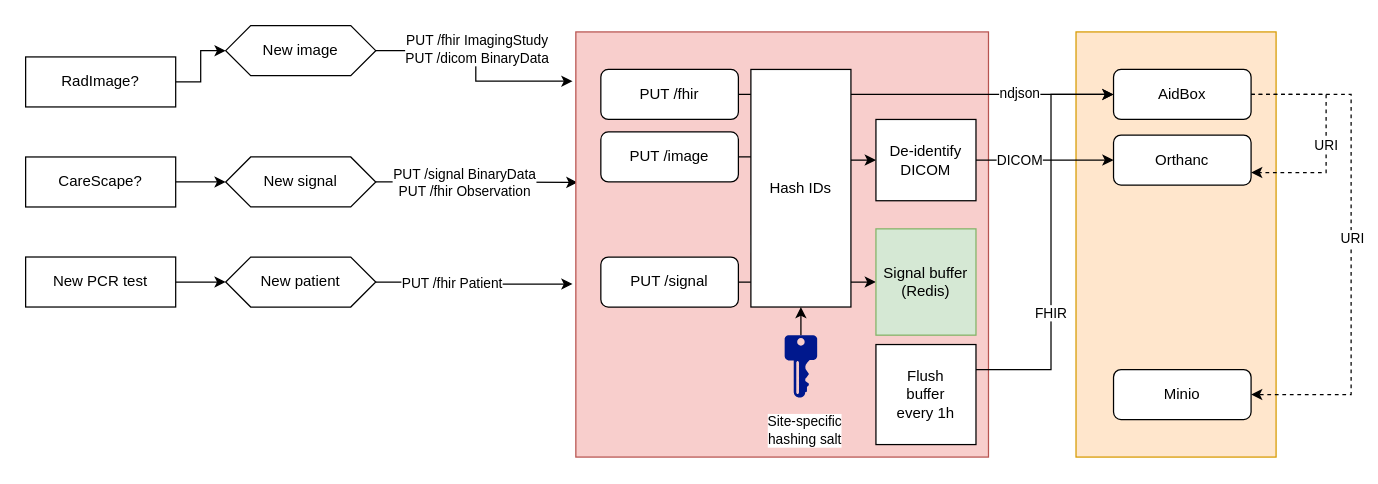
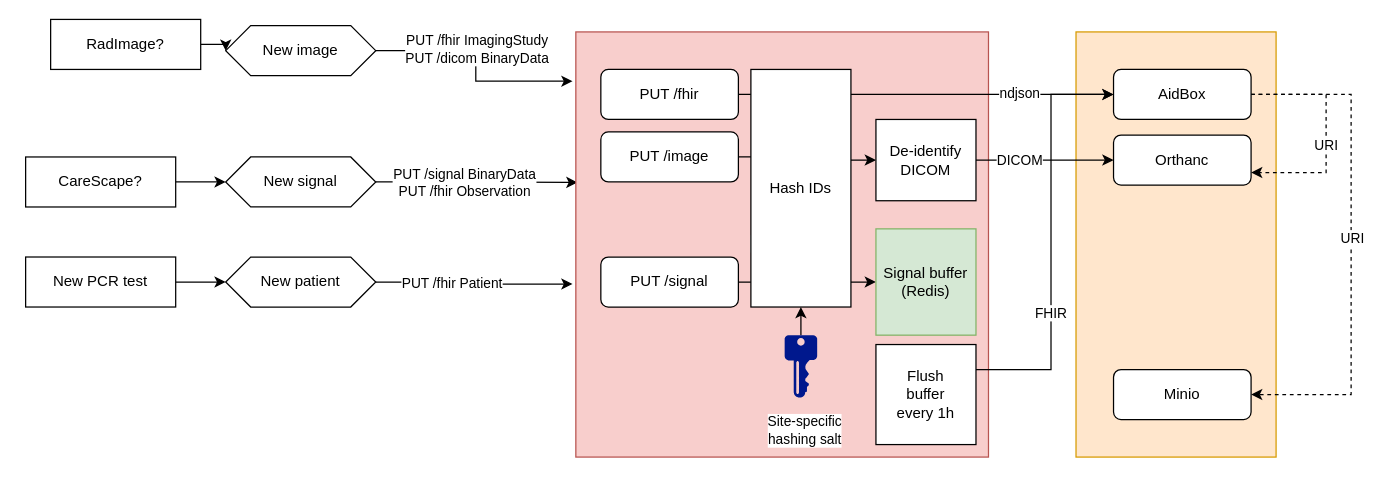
node "RadImage?": moved (101, 82) -> (126, 44)
